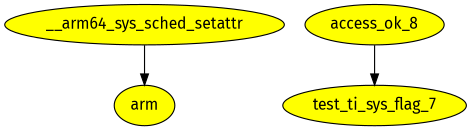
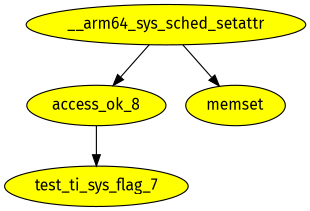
edge "__arm64_sys_sched_setattr" -> "access_ok_8": added
node "arm": label "arm" -> "memset"
